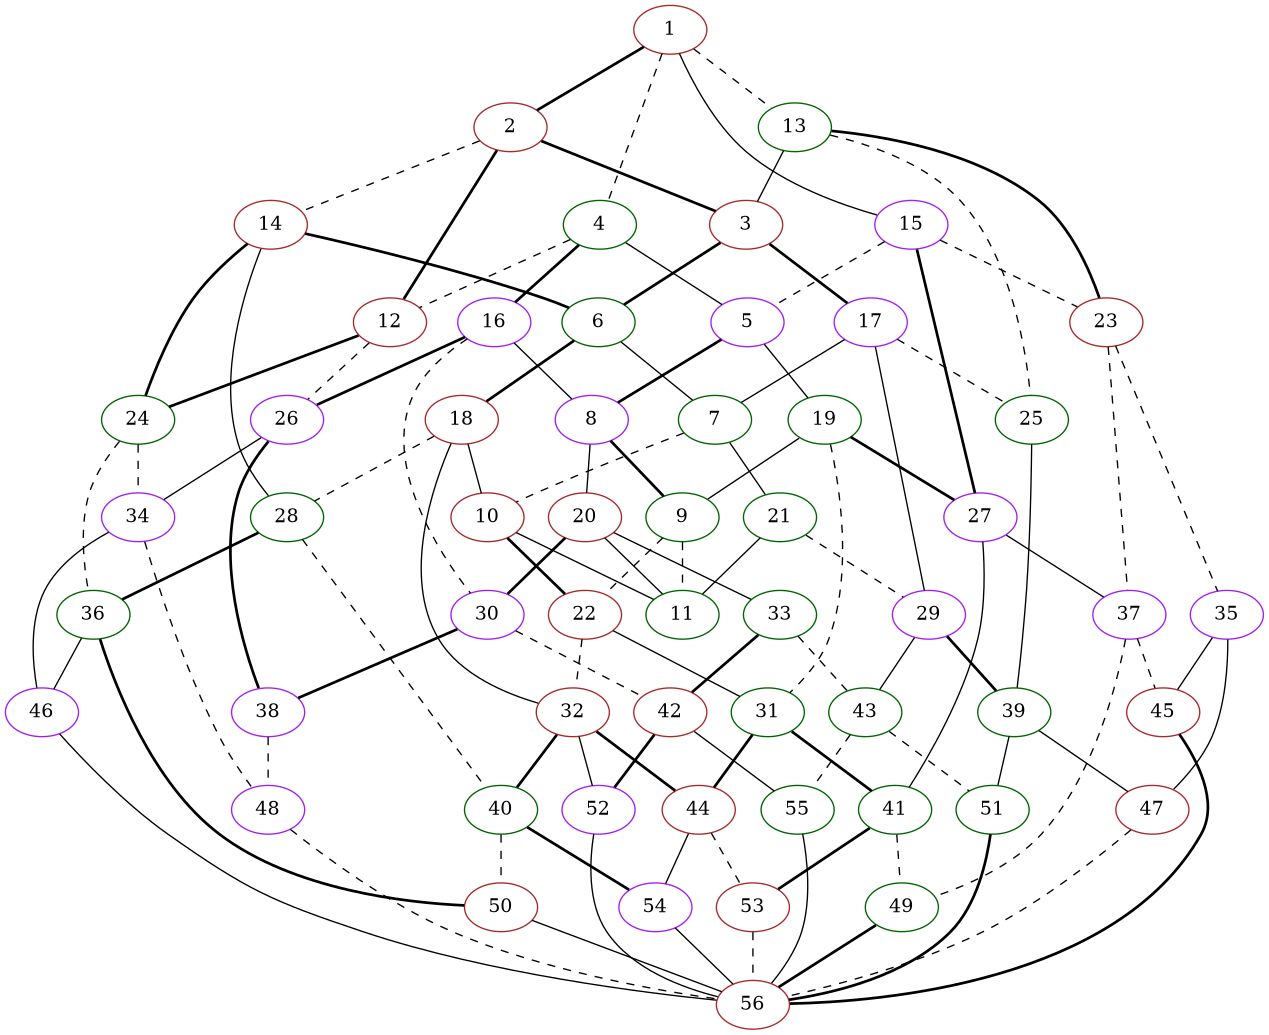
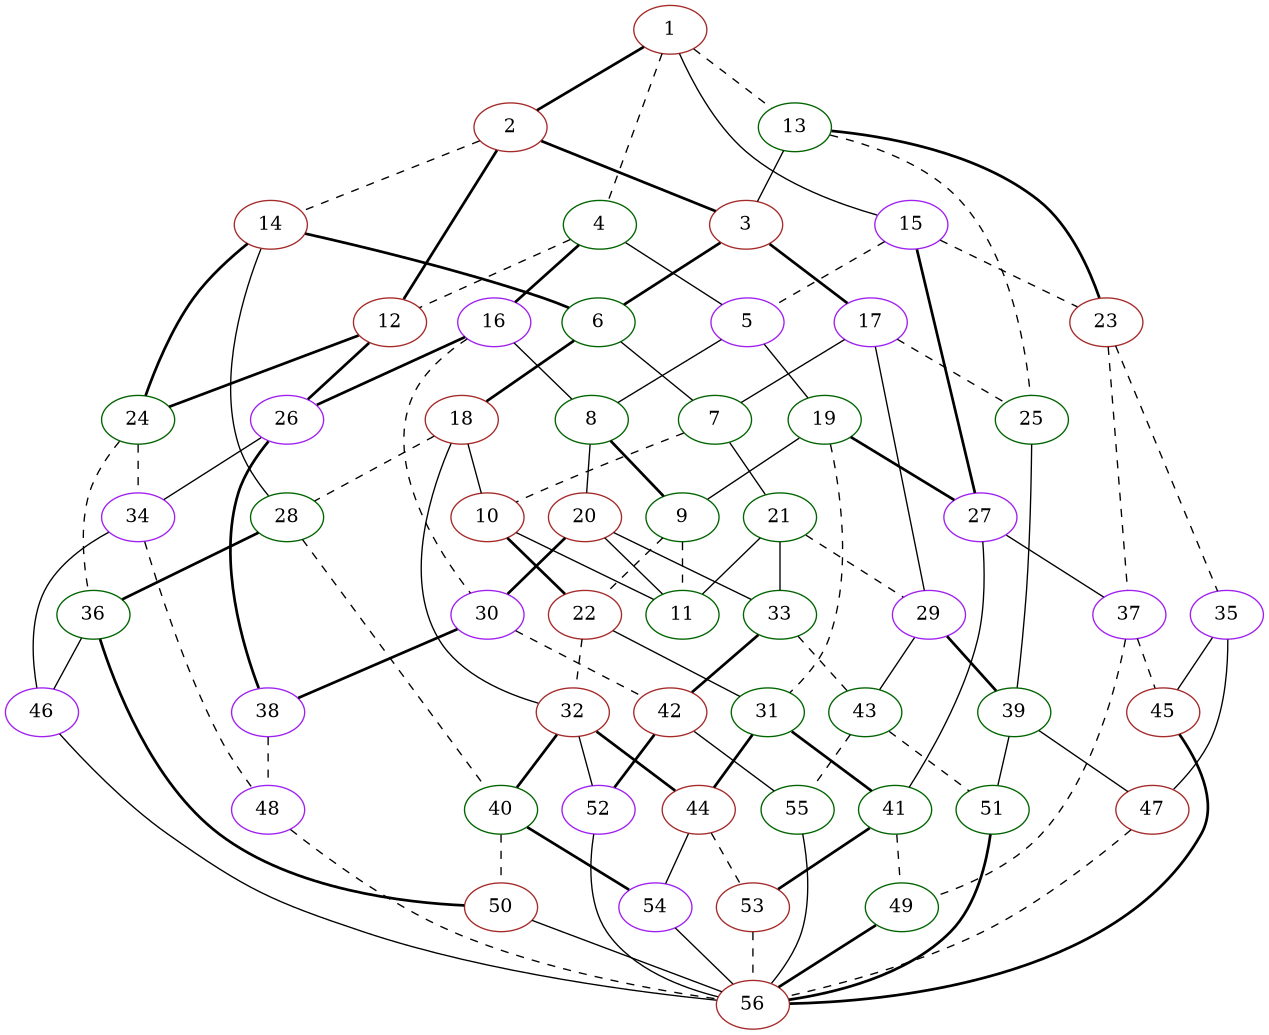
edge "12" -- "26": style dashed -> bold
edge "5" -- "8": style bold -> solid
node "8": color purple -> darkgreen
edge "21" -- "33": added
